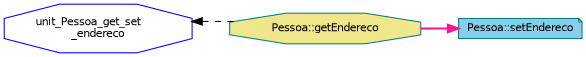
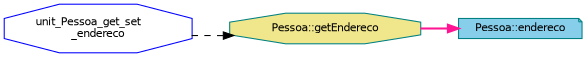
edge "Pessoa::getEndereco" -> "unit_Pessoa_get_set _endereco": reversed
node "Pessoa::setEndereco": label "Pessoa::setEndereco" -> "Pessoa::endereco"
